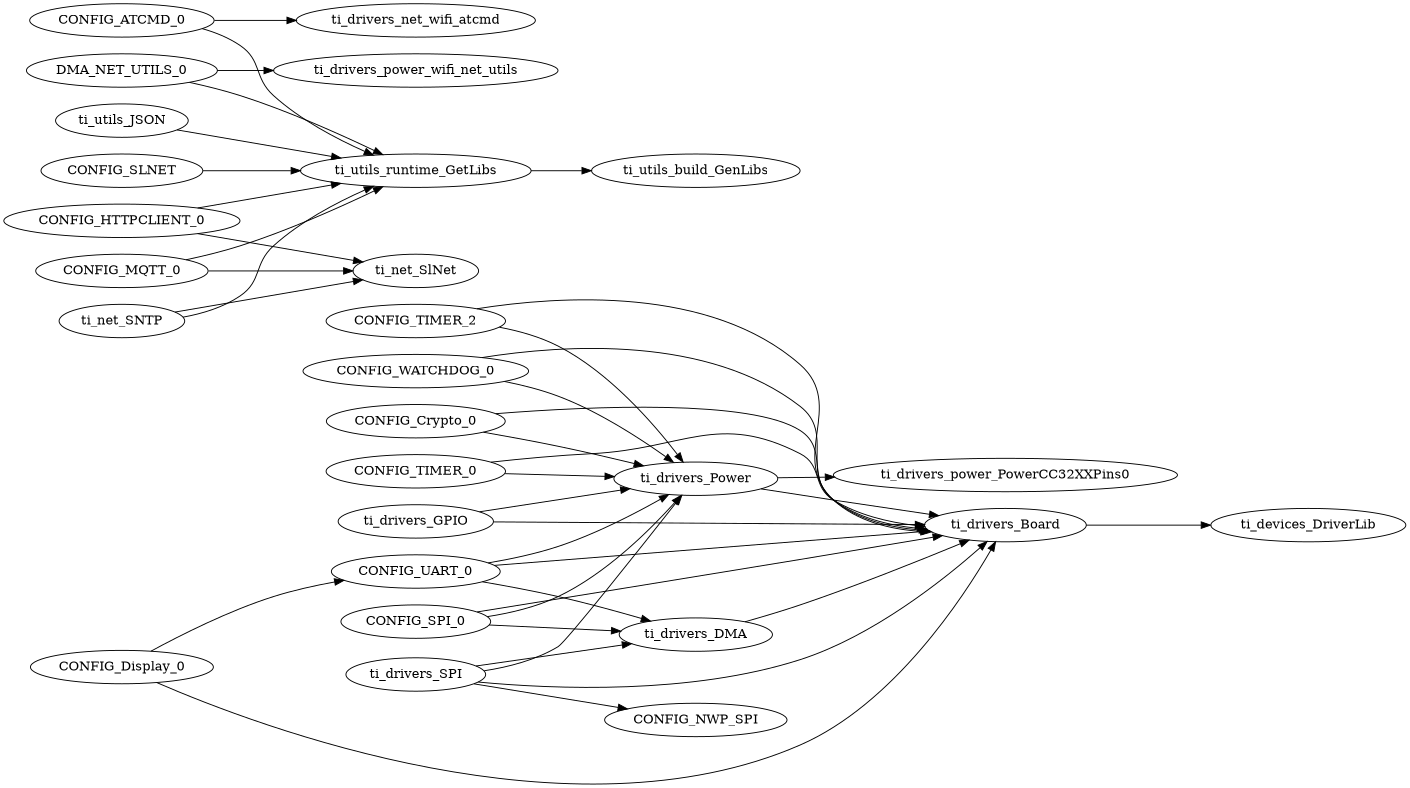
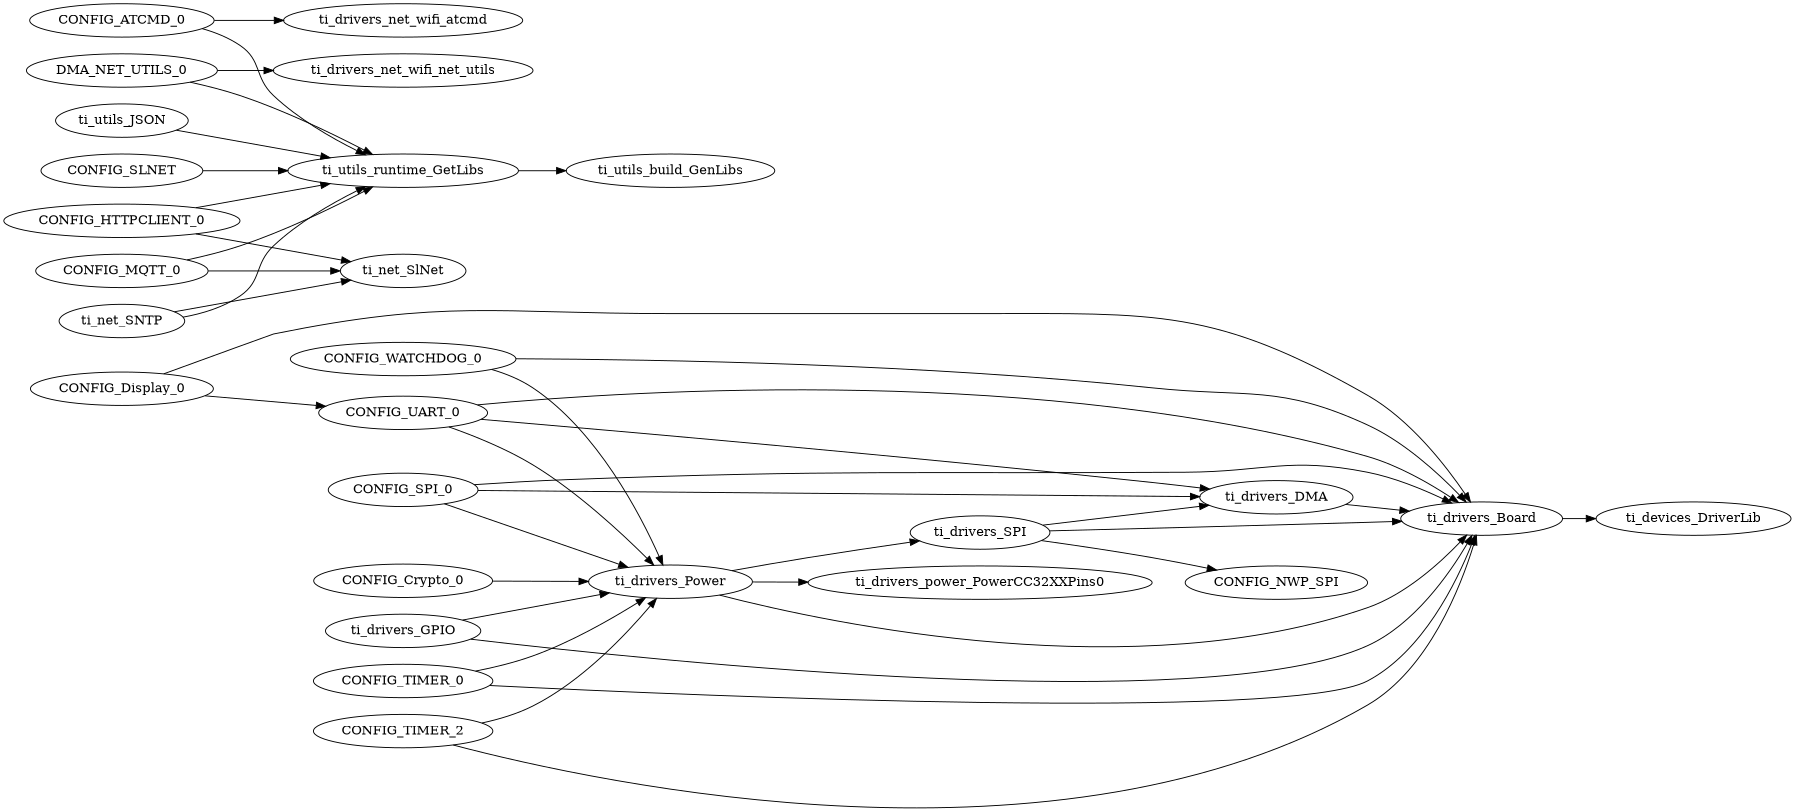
node "ti_drivers_power_wifi_net_utils": label "ti_drivers_power_wifi_net_utils" -> "ti_drivers_net_wifi_net_utils"
edge "CONFIG_Crypto_0" -> "ti_drivers_Board": removed
edge "ti_drivers_SPI" -> "ti_drivers_Power": reversed
